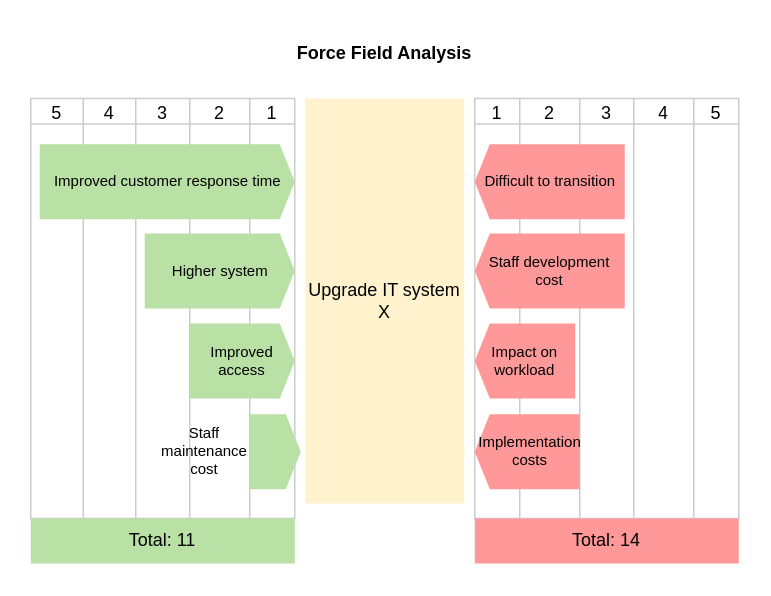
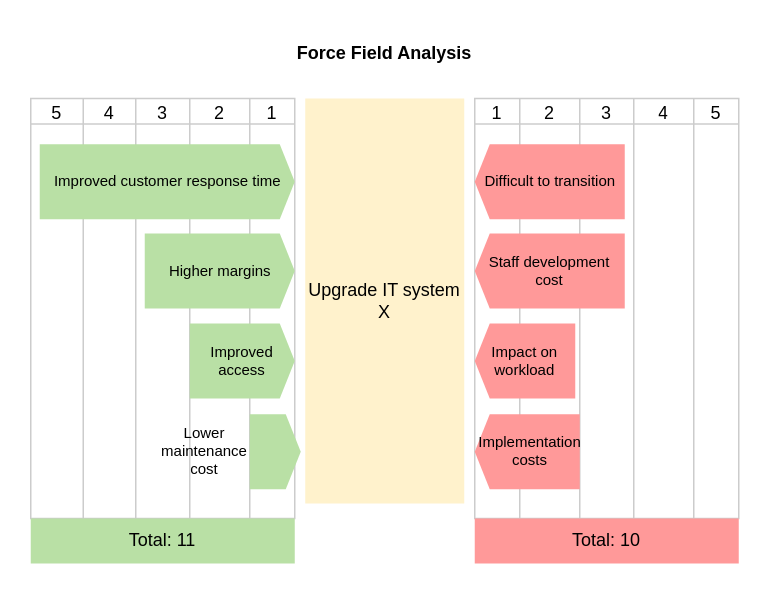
node "Higher system": label "Higher system" -> "Higher margins"
node "Staff maintenance cost": label "Staff maintenance cost" -> "Lower maintenance cost"
node "Total: 14": label "Total: 14" -> "Total: 10"
